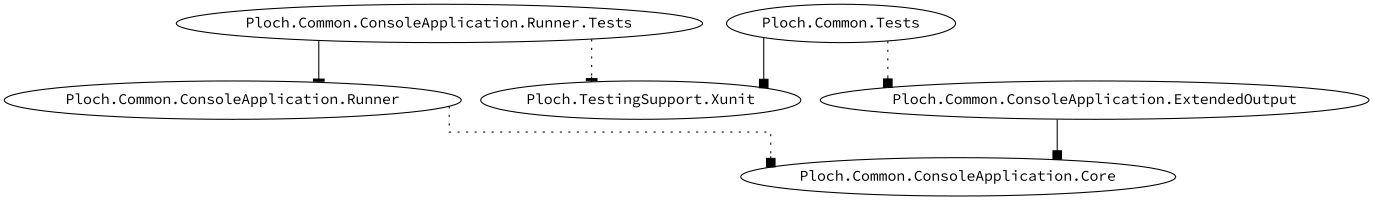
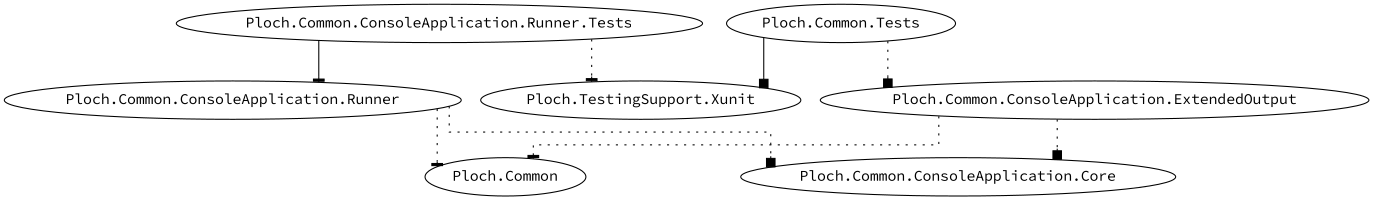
edge "Ploch.Common.ConsoleApplication.ExtendedOutput" -> "Ploch.Common.ConsoleApplication.Core": style solid -> dotted
node "Ploch.Common": added
